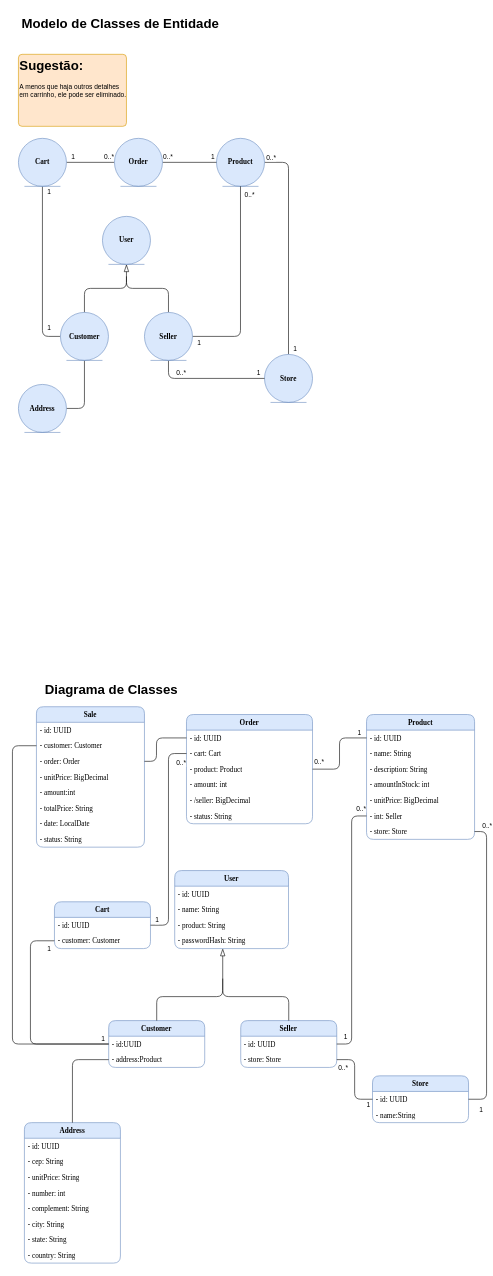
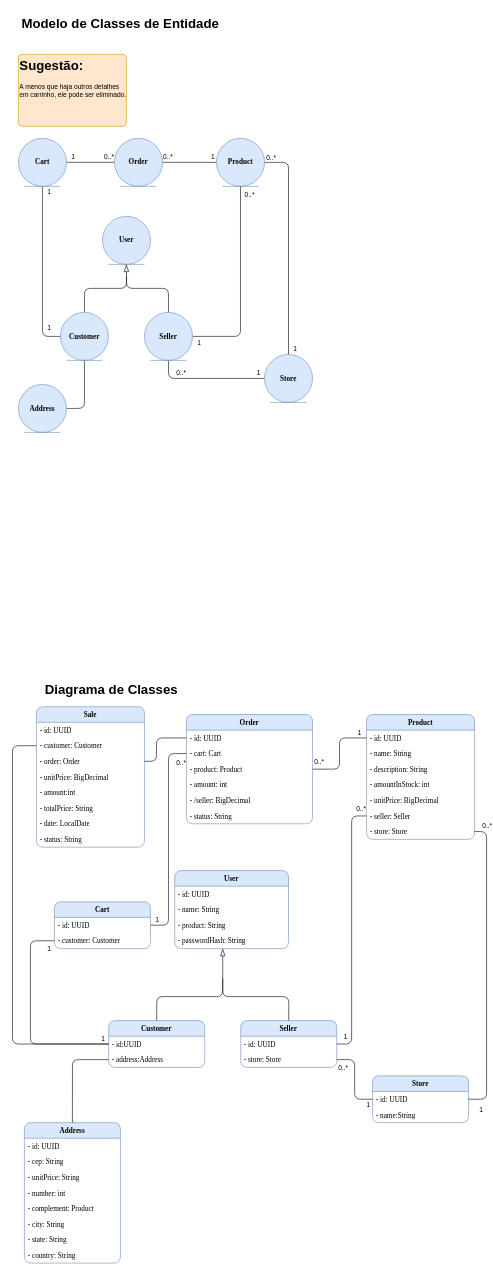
node "- int: Seller": label "- int: Seller" -> "- seller: Seller"
node "- address:Product": label "- address:Product" -> "- address:Address"
node "- complement: String": label "- complement: String" -> "- complement: Product"
